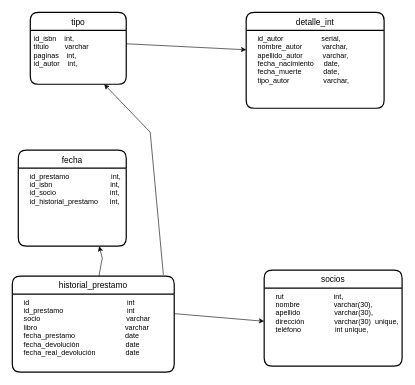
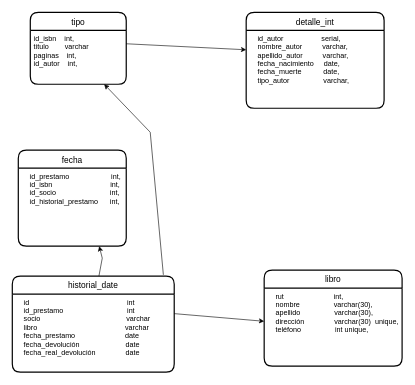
node "socios": label "socios" -> "libro"
node "historial_prestamo": label "historial_prestamo" -> "historial_date"
